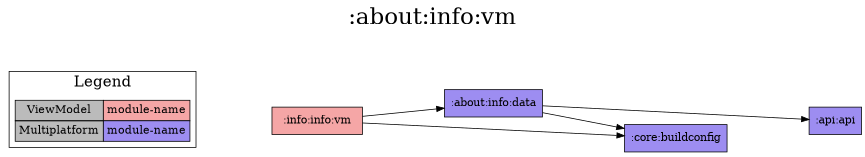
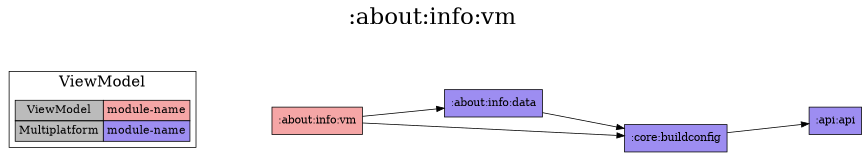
cluster "Legend": label "Legend" -> "ViewModel"
edge ":about:info:data" -> ":api:api": now ":core:buildconfig" -> ":api:api"
node ":info:info:vm": label ":info:info:vm" -> ":about:info:vm"
